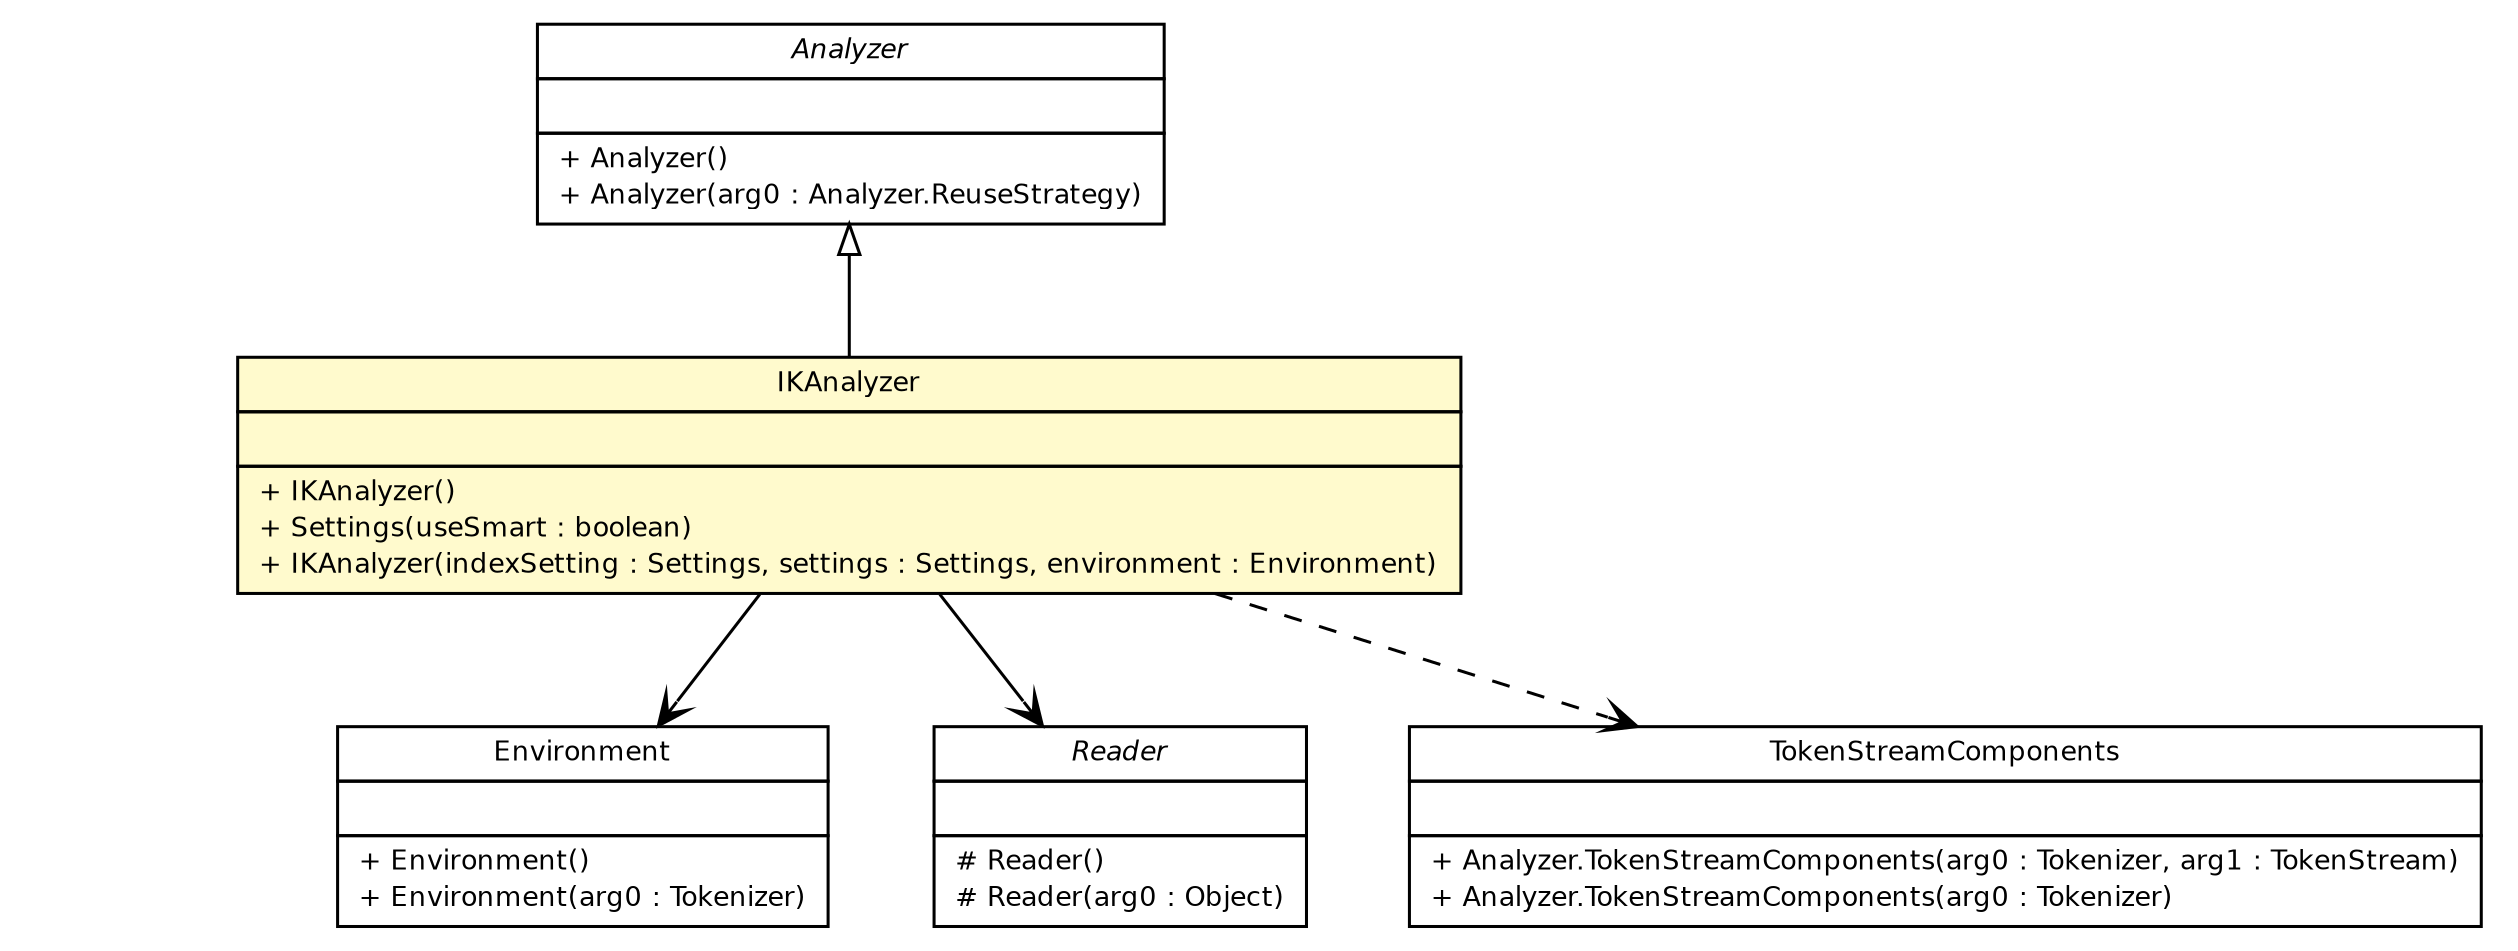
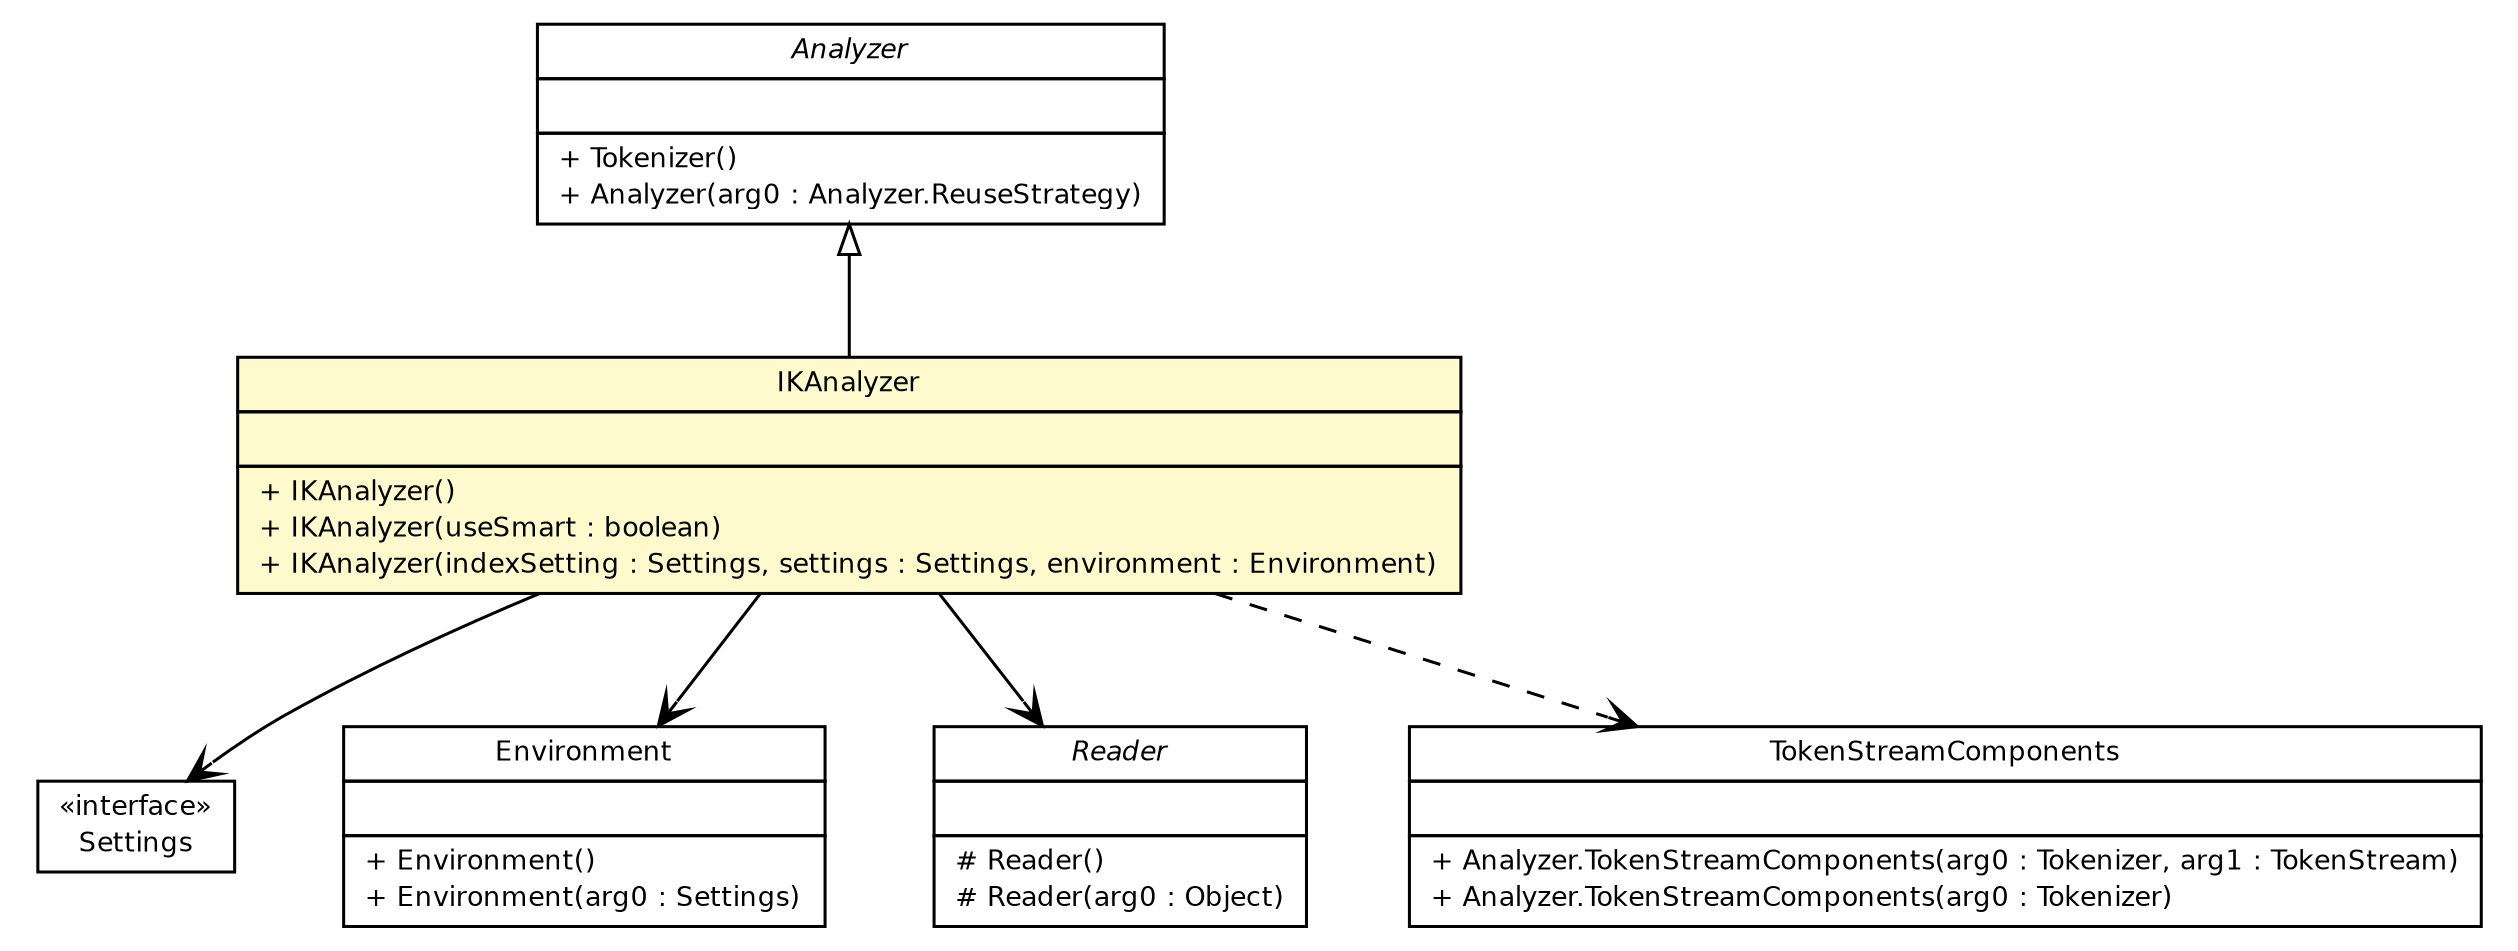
node "Analyzer": text "+ Analyzer()" -> "+ Tokenizer()"
node "IKAnalyzer": text "+ Settings(useSmart : boolean)" -> "+ IKAnalyzer(useSmart : boolean)"
node "Settings": added
node "Environment": text "+ Environment(arg0 : Tokenizer)" -> "+ Environment(arg0 : Settings)"
